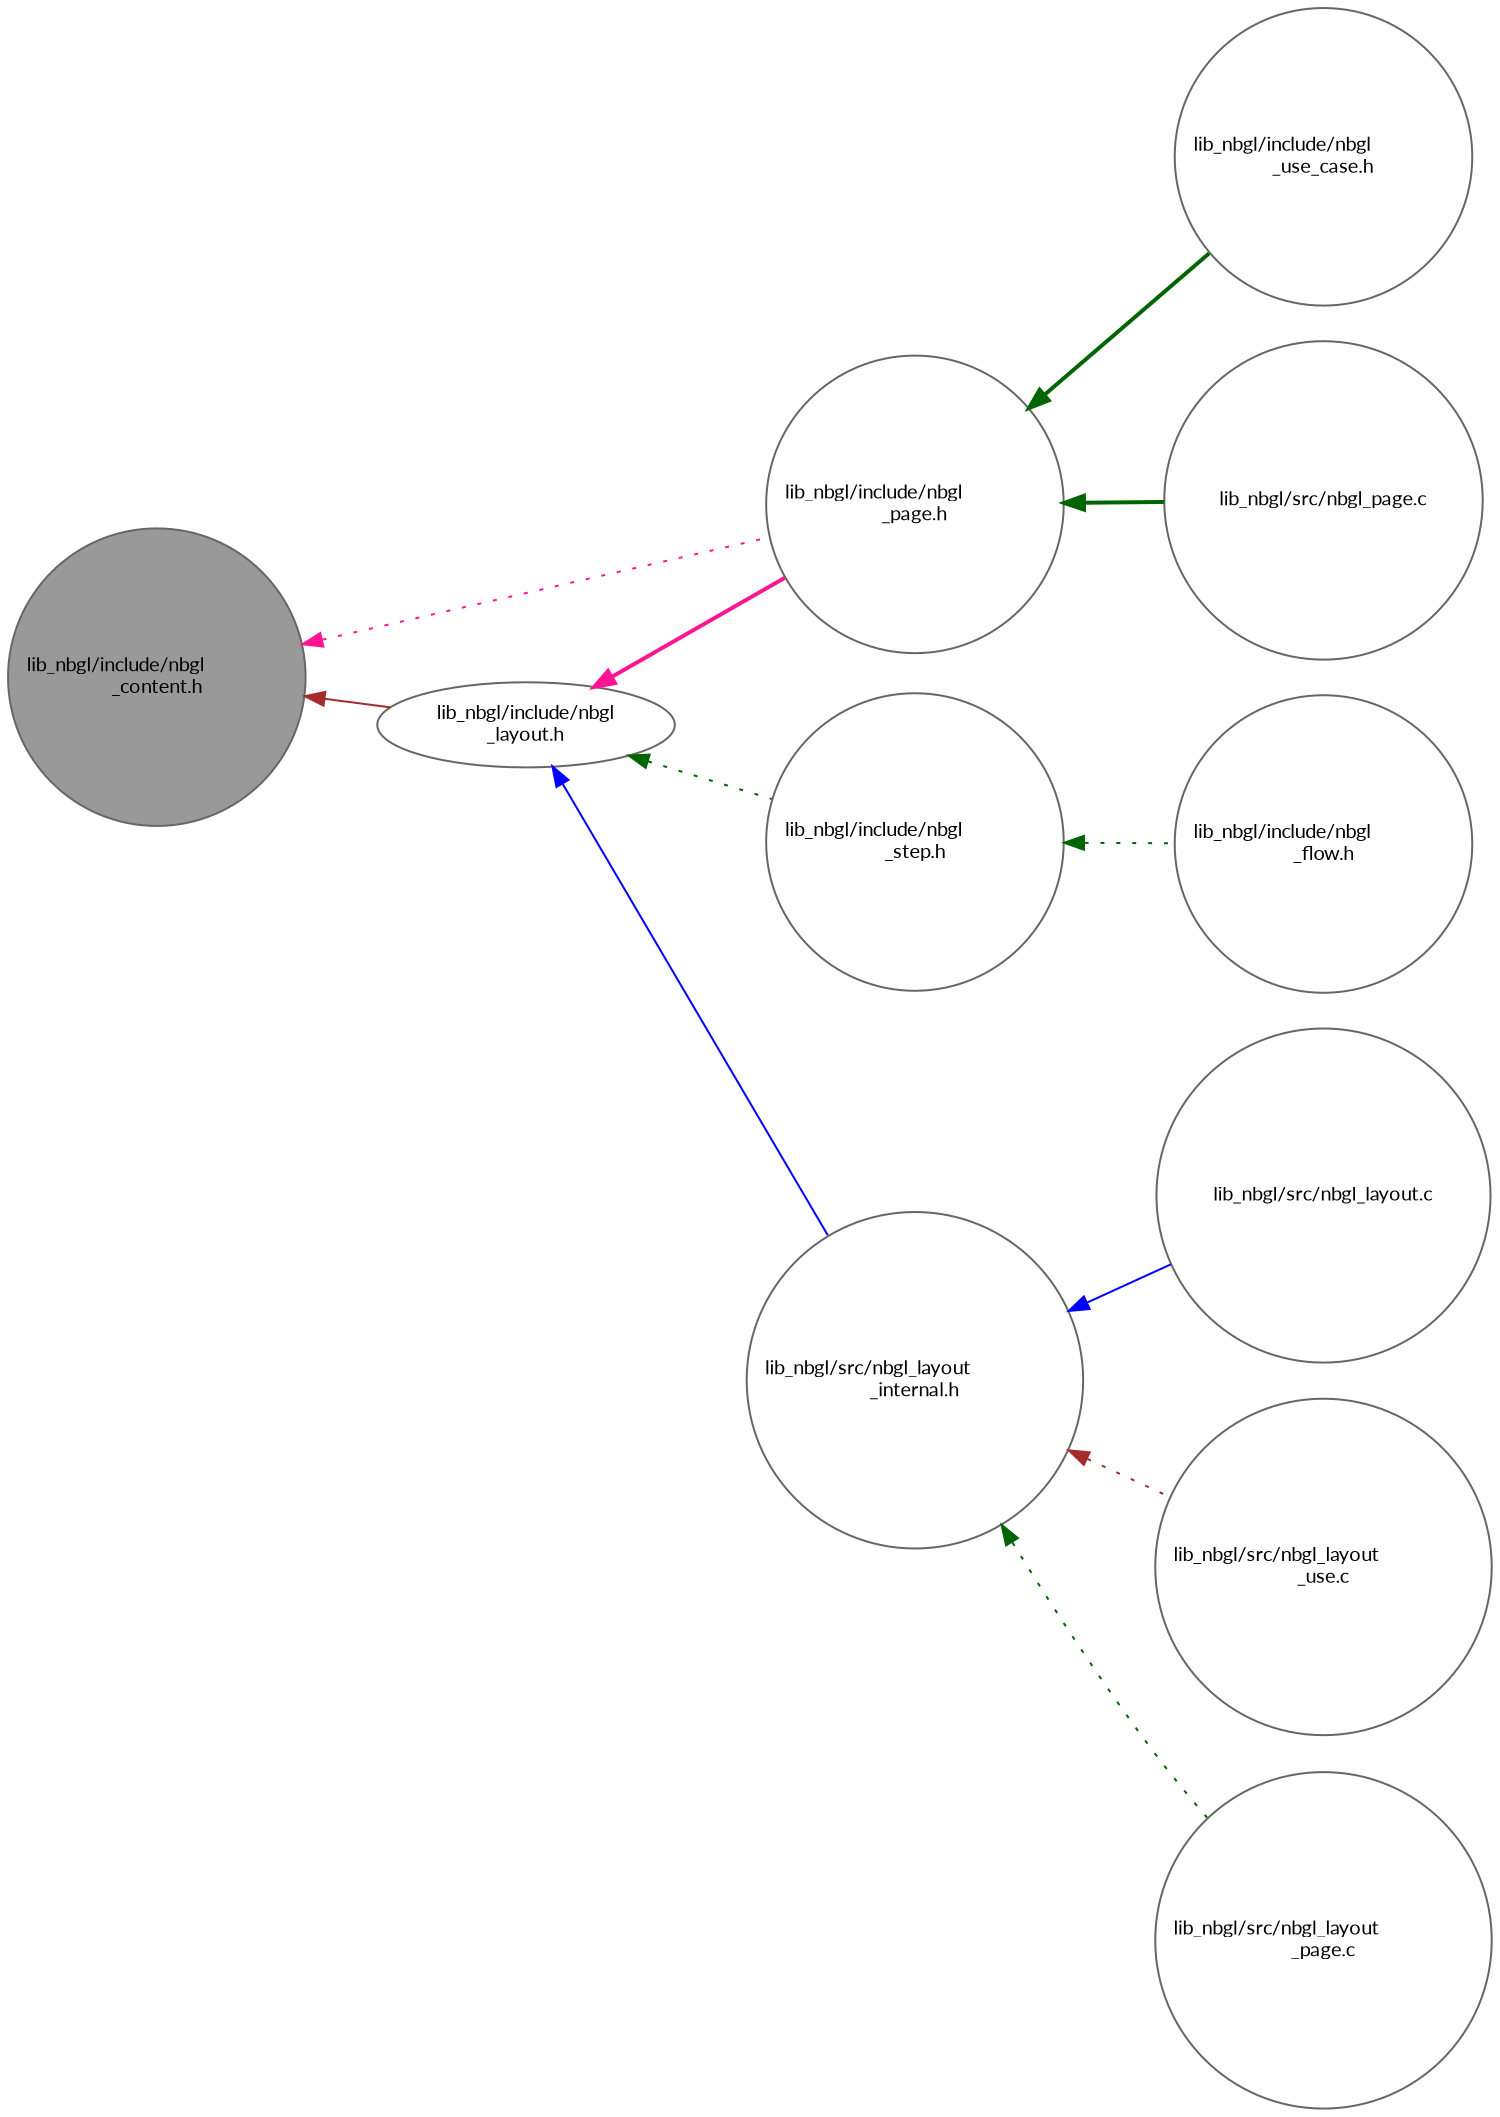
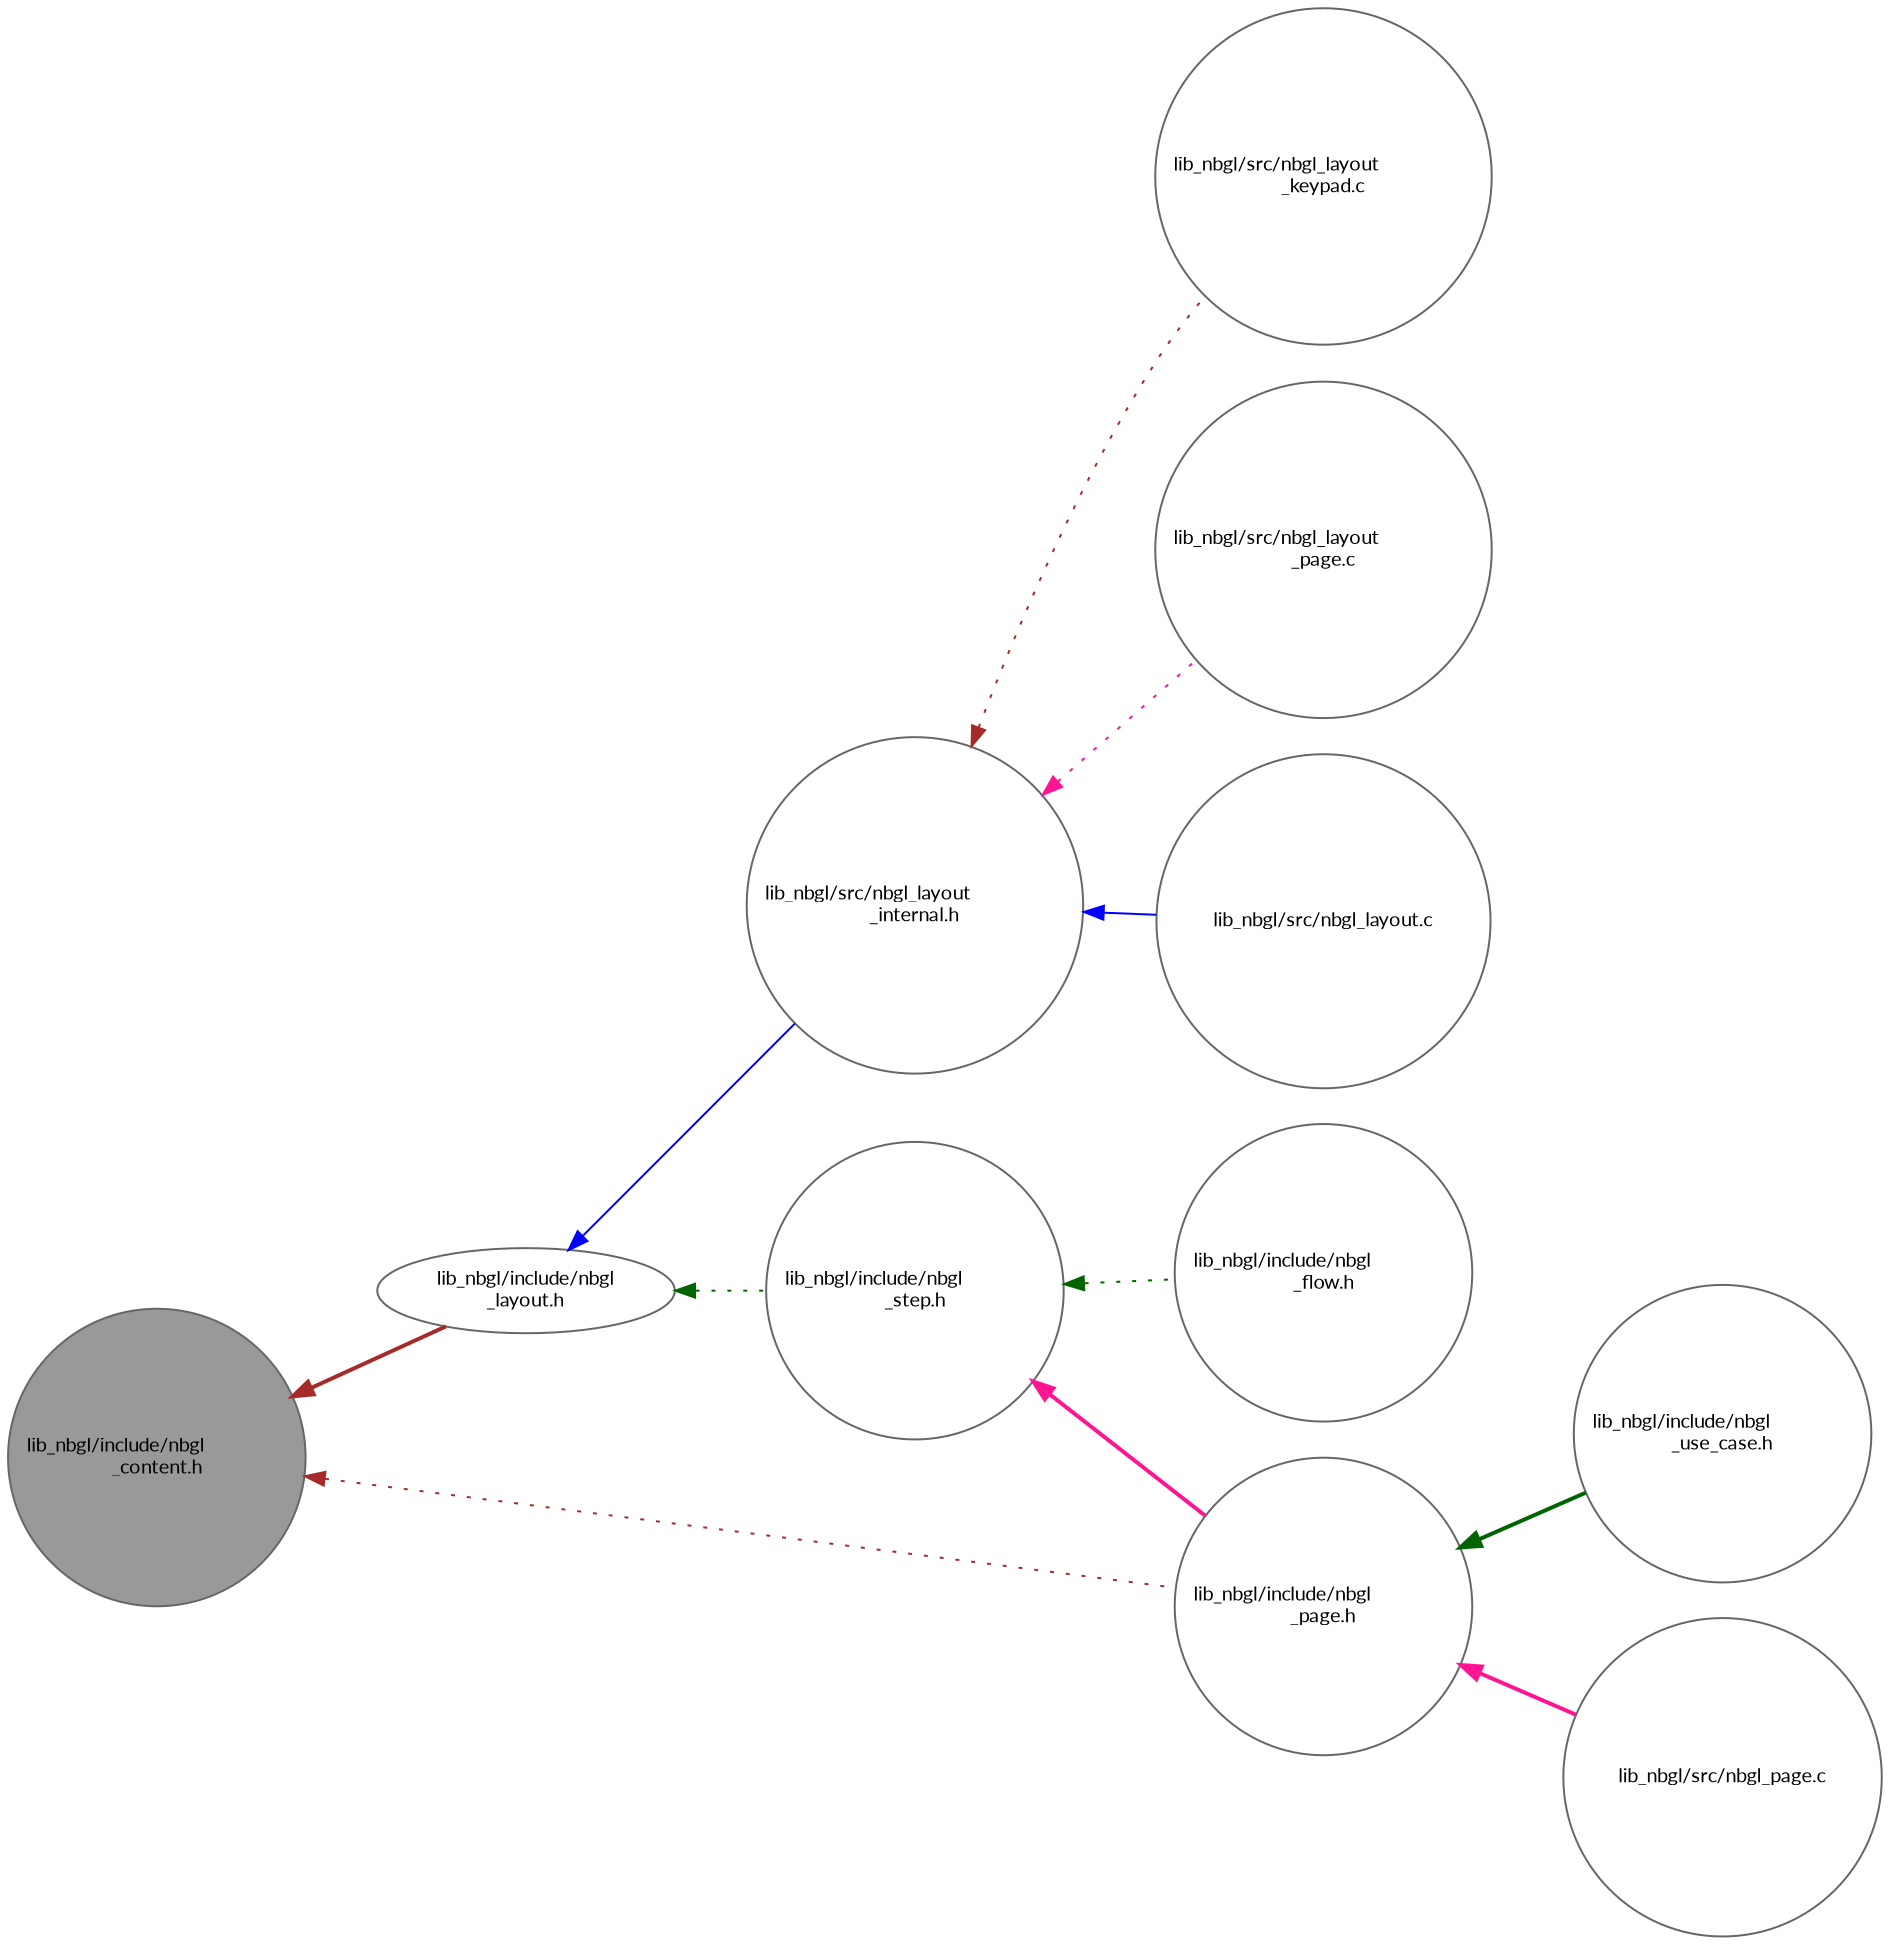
edge "lib_nbgl/src/nbgl_page.c" -> "lib_nbgl/include/nbgl _page.h": color darkgreen -> deeppink
edge "lib_nbgl/include/nbgl _page.h" -> "lib_nbgl/include/nbgl _content.h": color deeppink -> brown
edge "lib_nbgl/include/nbgl _page.h" -> "lib_nbgl/include/nbgl _layout.h": now "lib_nbgl/include/nbgl _page.h" -> "lib_nbgl/include/nbgl _step.h"
edge "lib_nbgl/include/nbgl _layout.h" -> "lib_nbgl/include/nbgl _content.h": style solid -> bold
node "lib_nbgl/src/nbgl_layout _use.c": label "lib_nbgl/src/nbgl_layout _use.c" -> "lib_nbgl/src/nbgl_layout _keypad.c"
edge "lib_nbgl/src/nbgl_layout _page.c" -> "lib_nbgl/src/nbgl_layout _internal.h": color darkgreen -> deeppink
